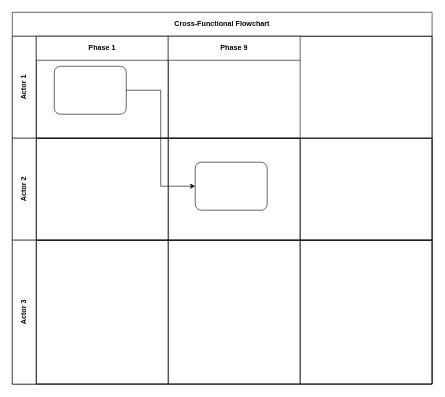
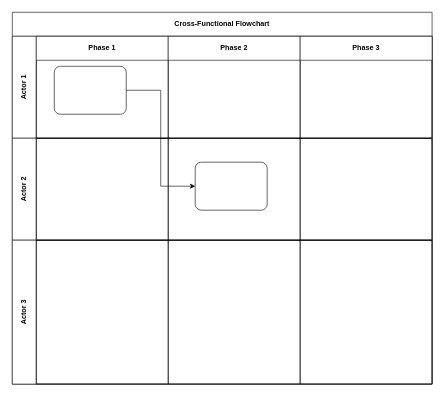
node "Phase 9": label "Phase 9" -> "Phase 2"
node "Phase 3": added
